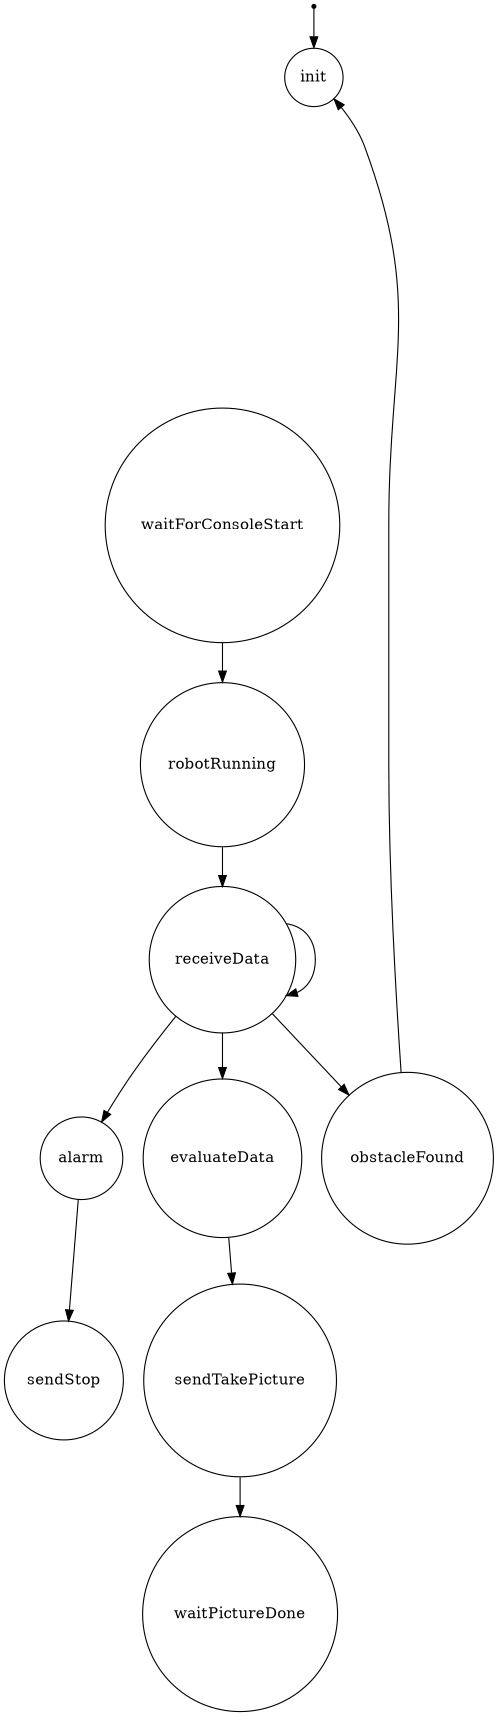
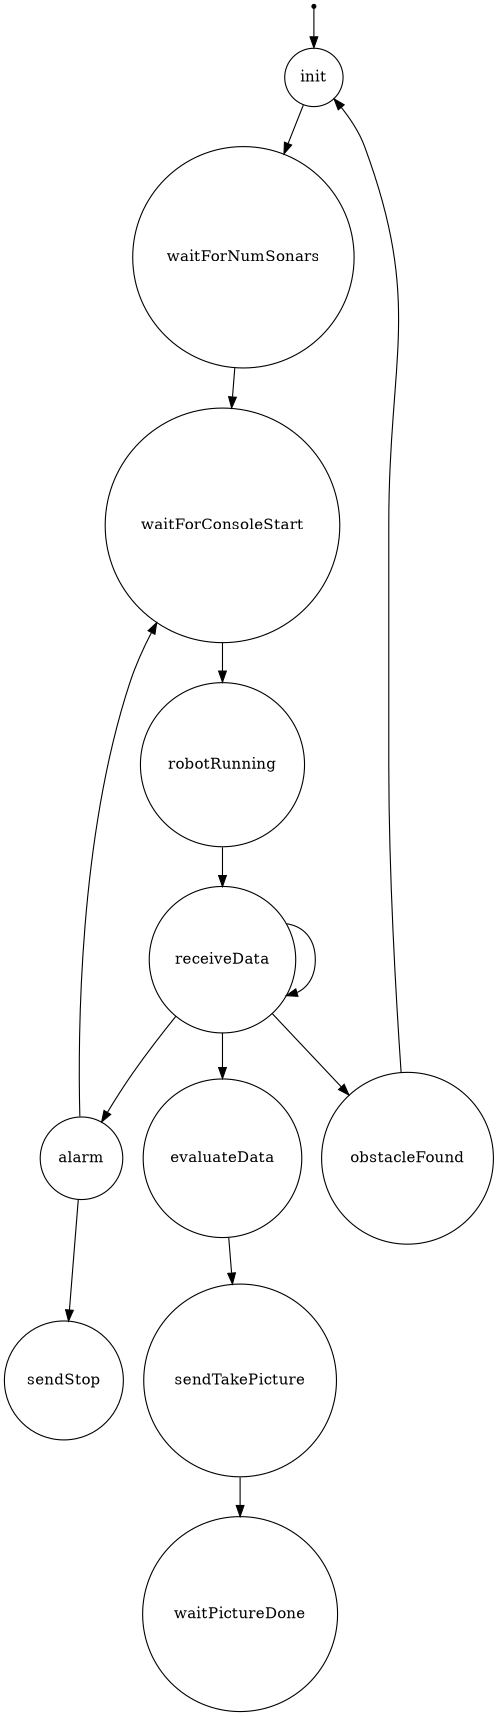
node "waitForNumSonars": added
edge "alarm" -> "waitForConsoleStart": added
